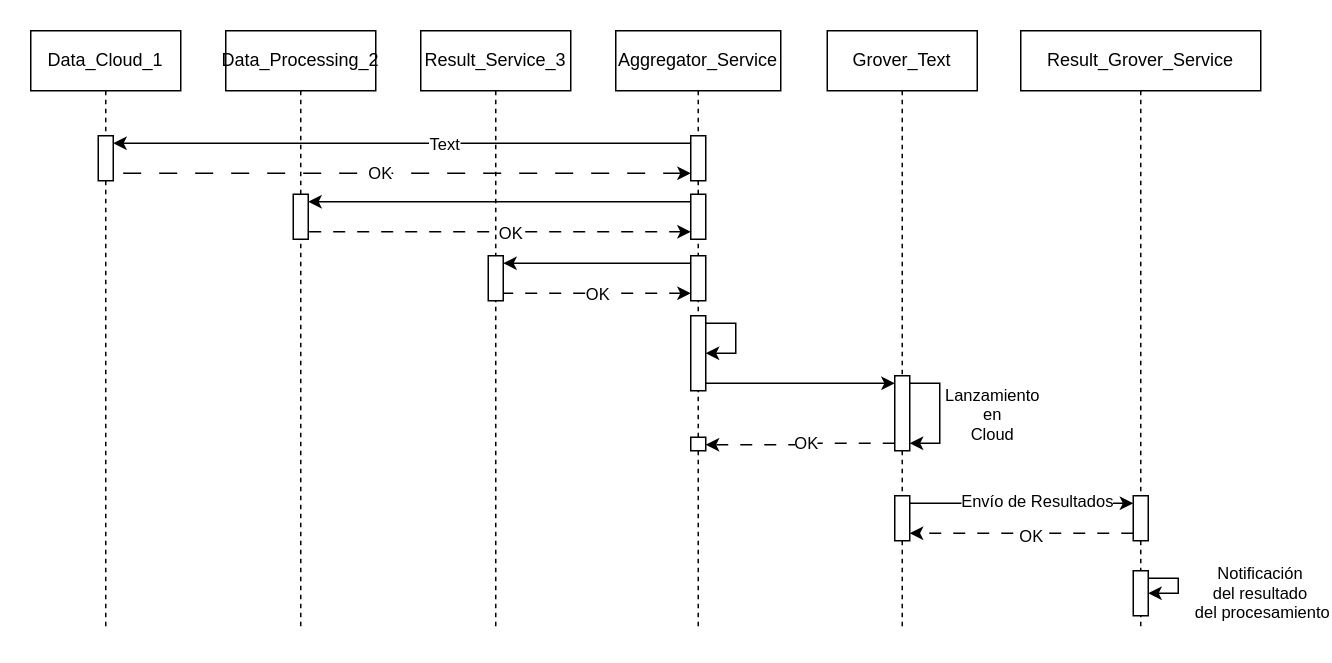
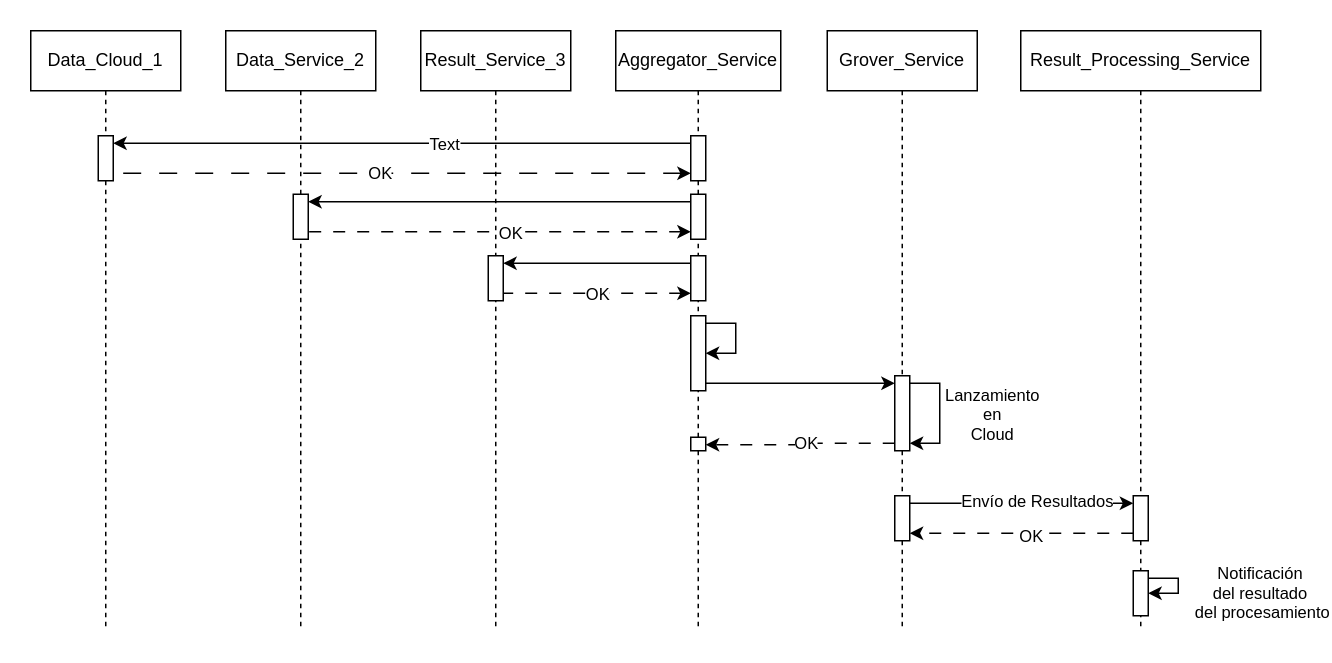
node "Data_Processing_2": label "Data_Processing_2" -> "Data_Service_2"
node "Grover_Text": label "Grover_Text" -> "Grover_Service"
node "Result_Grover_Service": label "Result_Grover_Service" -> "Result_Processing_Service"
